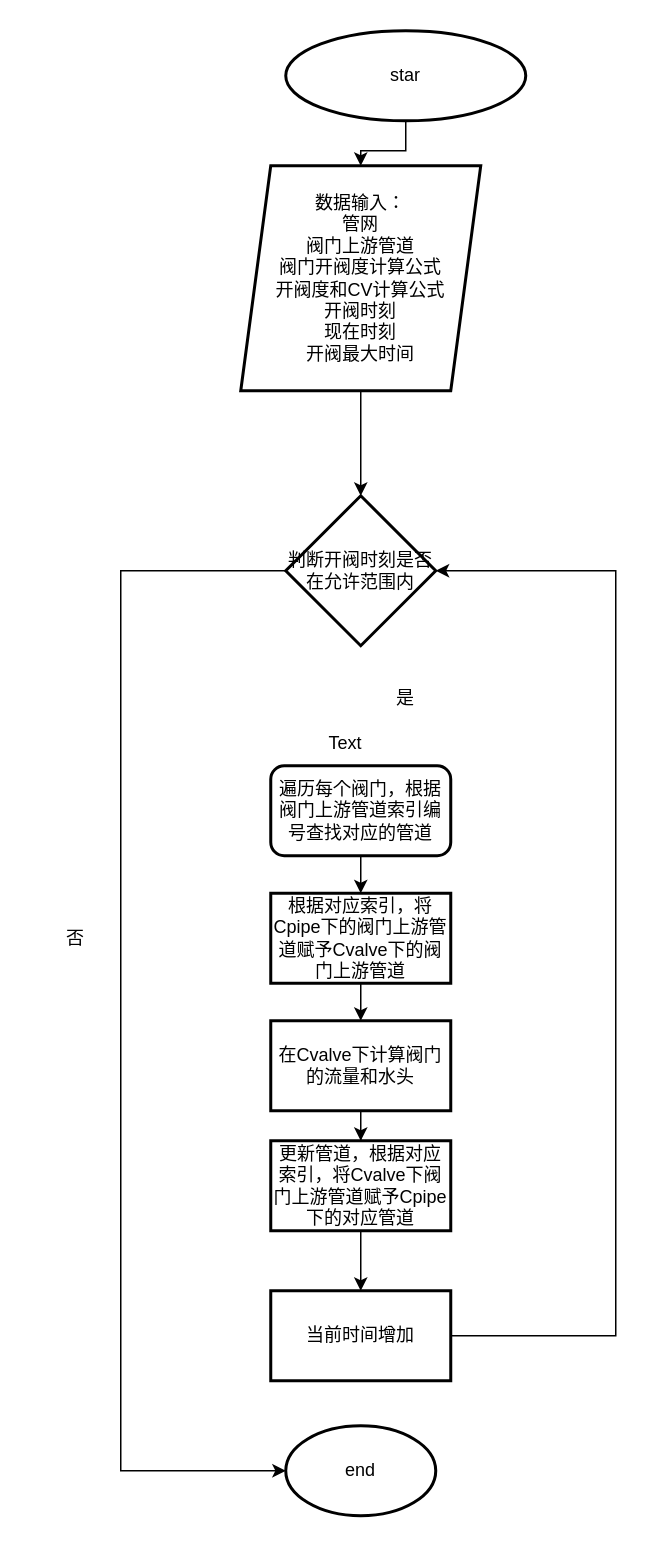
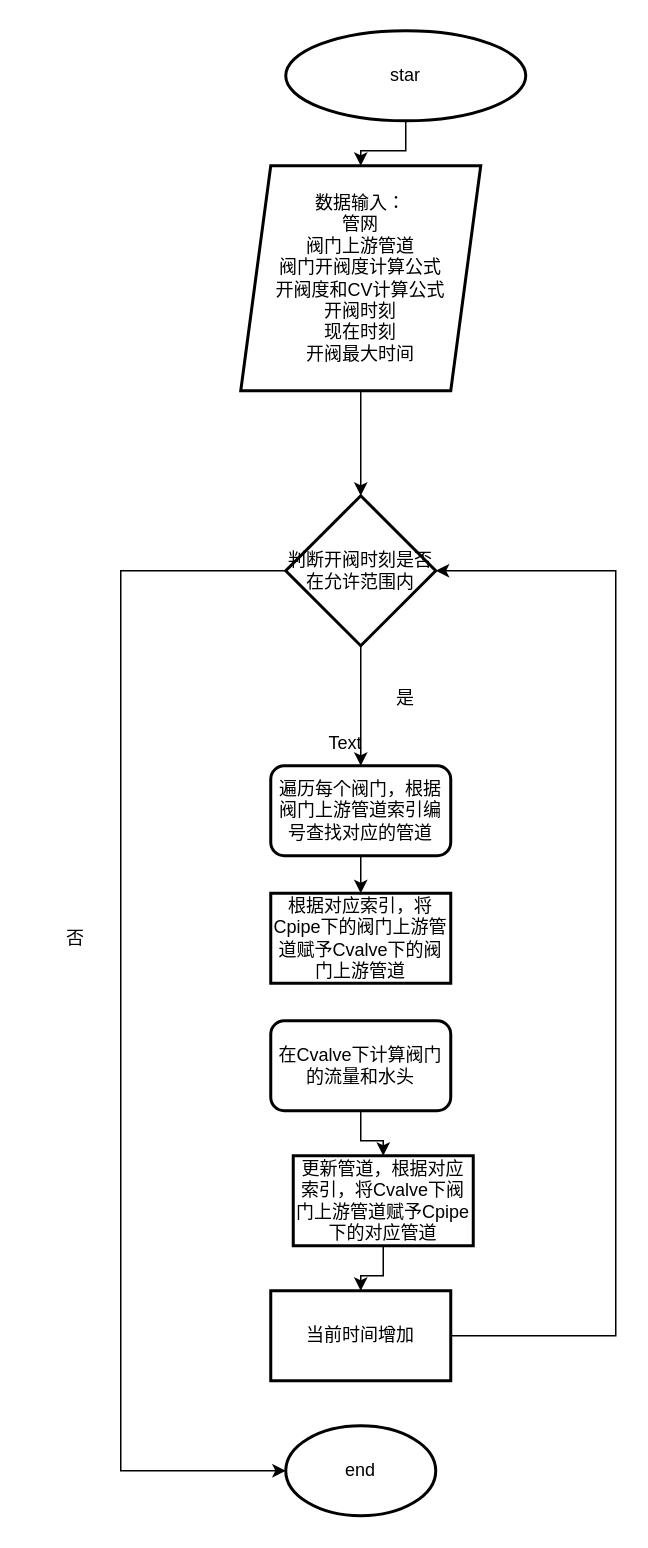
edge "判断开阀时刻是否在允许范围内" -> "遍历每个阀门，根据阀门上游管道索引编号查找对应的管道": added
edge "根据对应索引，将Cpipe下的阀门上游管道赋予Cvalve下的阀门上游管道" -> "在Cvalve下计算阀门的流量和水头": removed
node "在Cvalve下计算阀门的流量和水头": shape rectangle -> rounded rectangle
node "更新管道，根据对应索引，将Cvalve下阀门上游管道赋予Cpipe下的对应管道": moved (361, 1186) -> (383, 1201)
